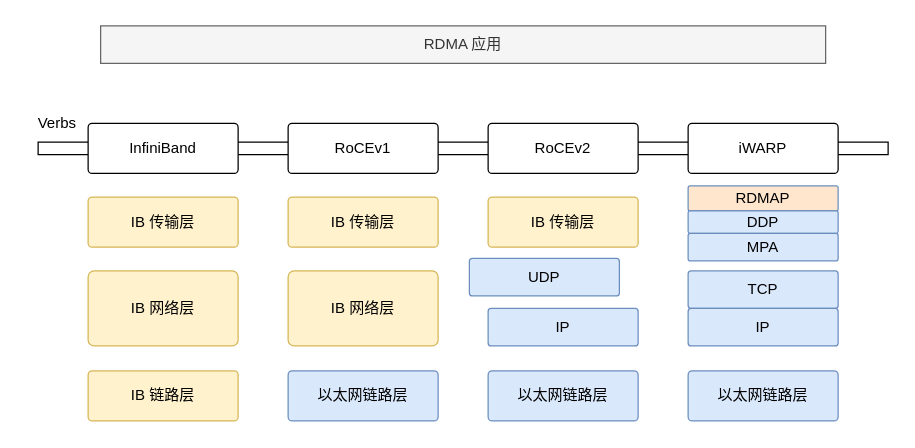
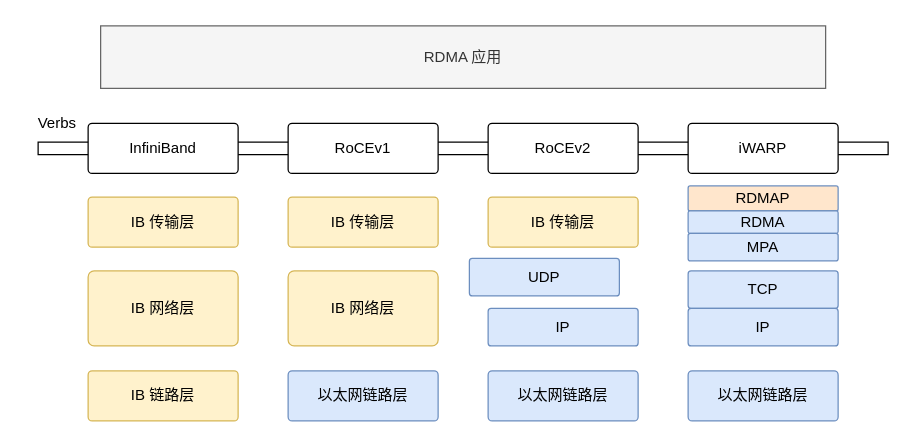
node "RDMA 应用": size 725x38 -> 725x63
node "DDP": label "DDP" -> "RDMA"
